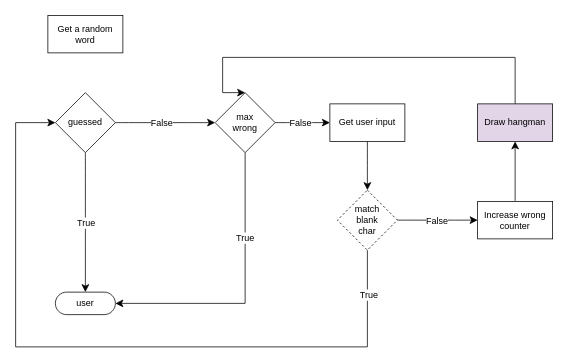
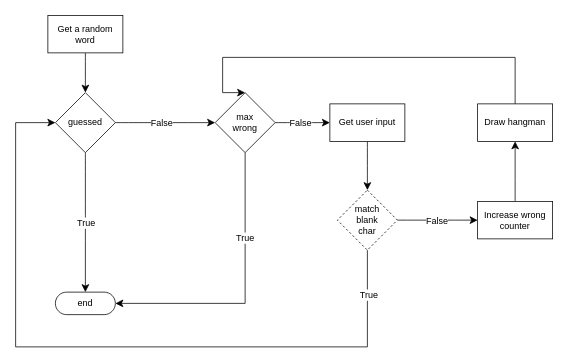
edge "Get a random word" -> "guessed": added
node "Draw hangman": fillcolor #e1d5e7 -> #ffffff
node "user": label "user" -> "end"
